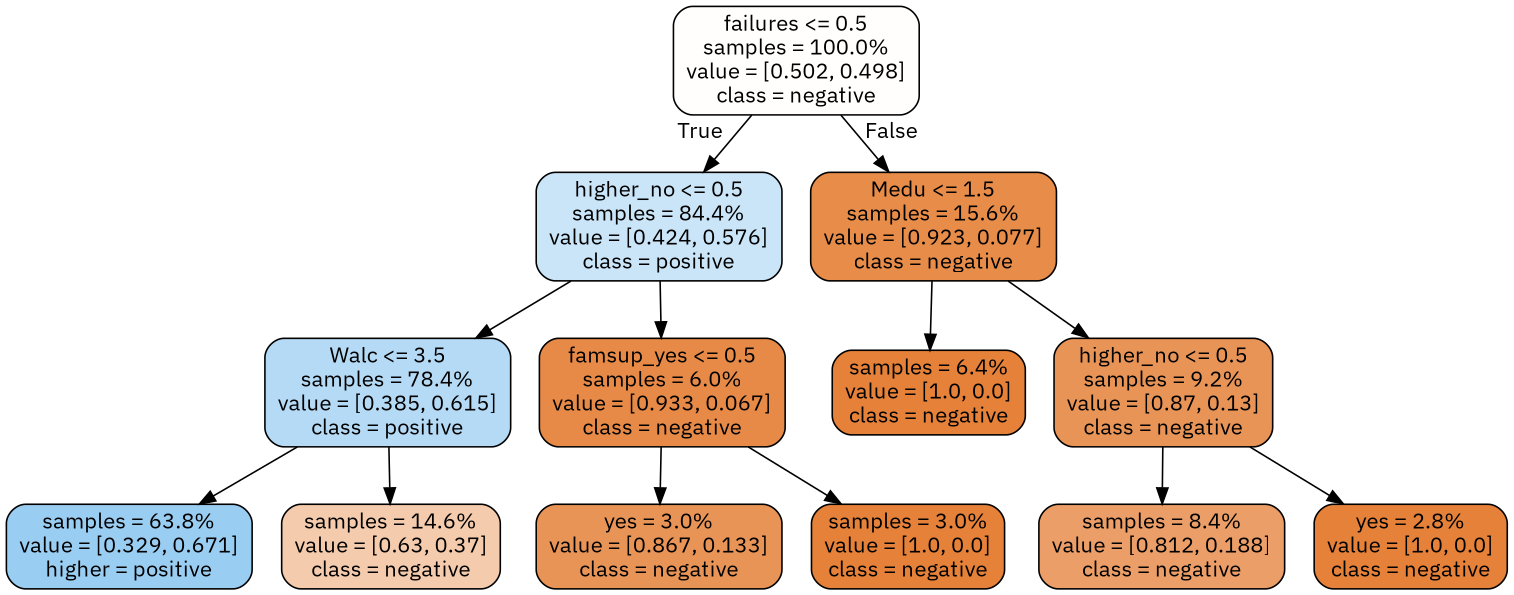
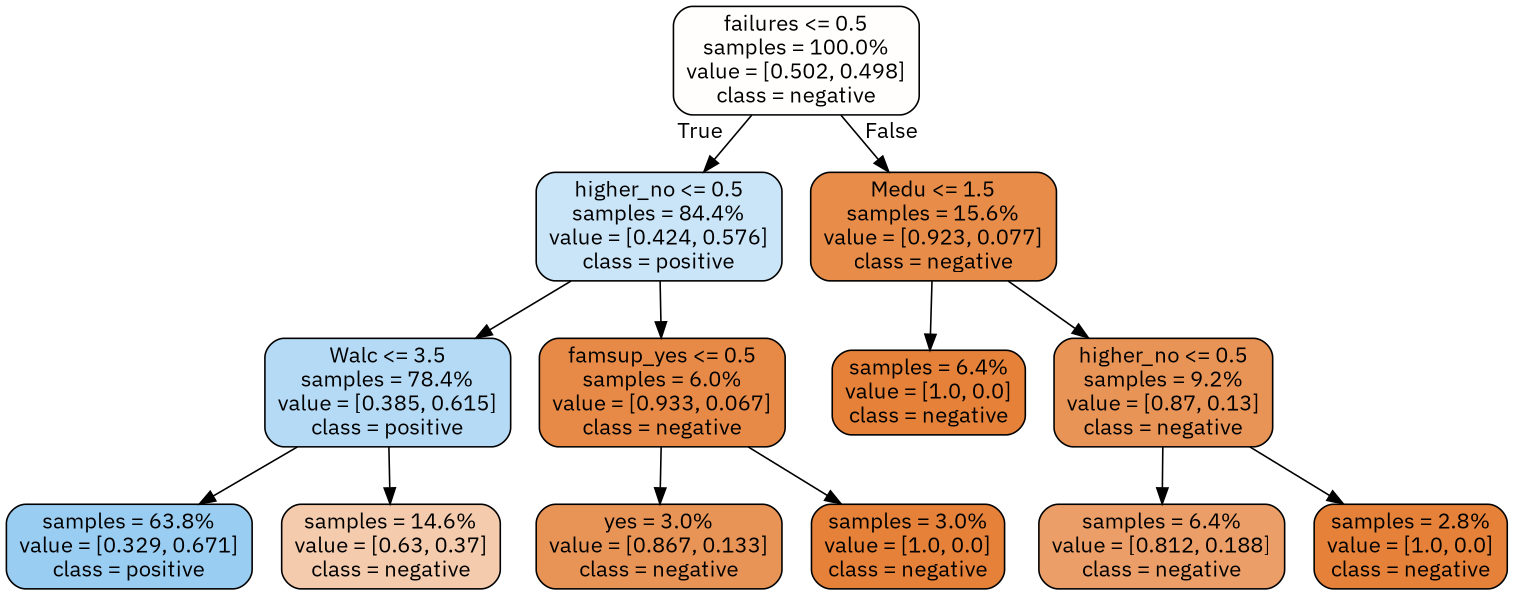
node "samples = 63.8% value = [0.329, 0.671] higher = positive": label "samples = 63.8% value = [0.329, 0.671] higher = positive" -> "samples = 63.8% value = [0.329, 0.671] class = positive"
node "samples = 8.4% value = [0.812, 0.188] class = negative": label "samples = 8.4% value = [0.812, 0.188] class = negative" -> "samples = 6.4% value = [0.812, 0.188] class = negative"
node "yes = 2.8% value = [1.0, 0.0] class = negative": label "yes = 2.8% value = [1.0, 0.0] class = negative" -> "samples = 2.8% value = [1.0, 0.0] class = negative"
